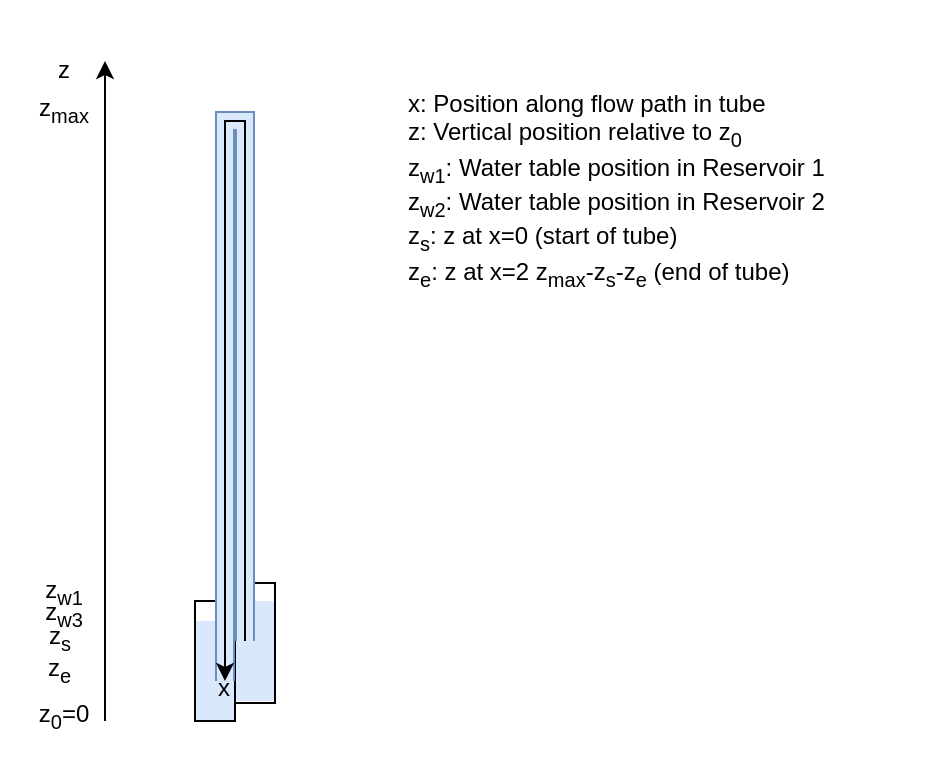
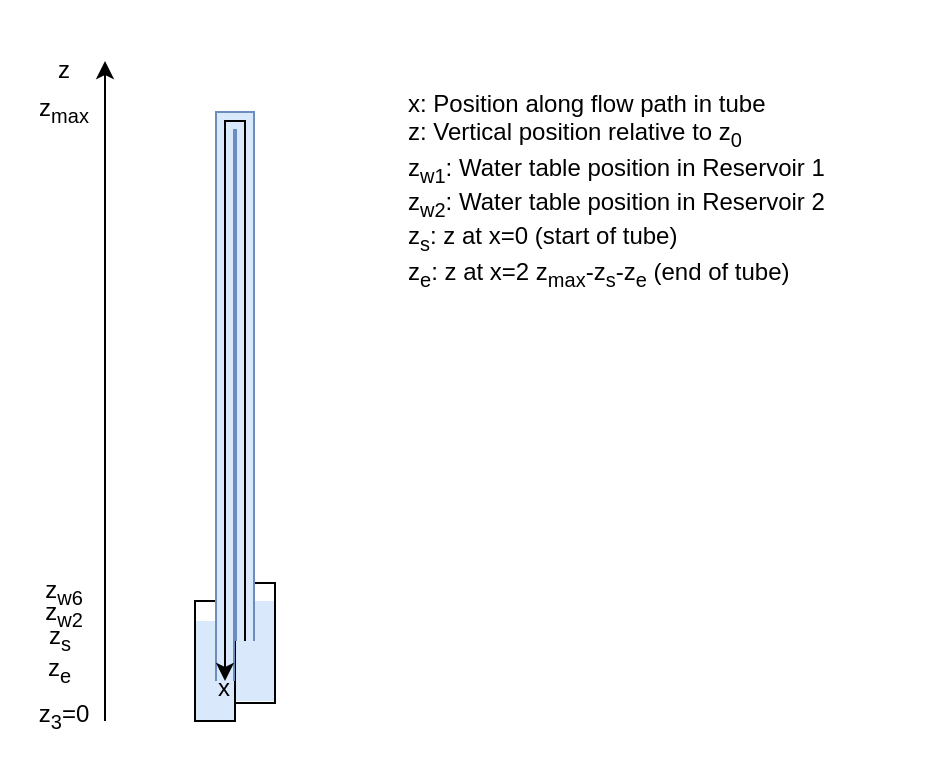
node "zw1": label "zw1" -> "zw6"
node "zw3": label "zw3" -> "zw2"
node "z0=0": label "z0=0" -> "z3=0"
